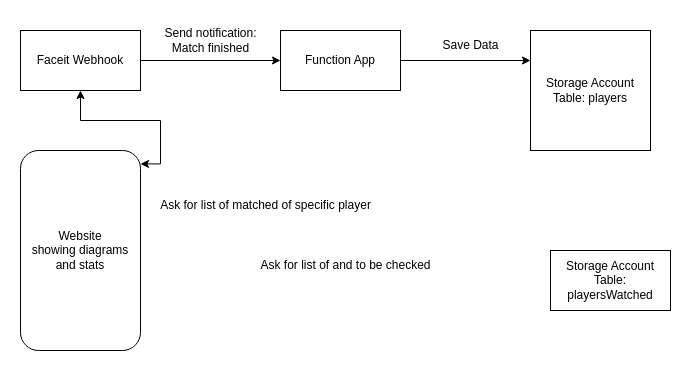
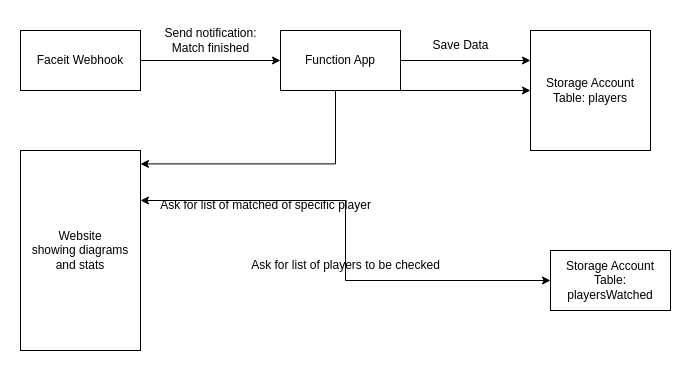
node "Save Data": moved (471, 46) -> (461, 46)
edge "Faceit Webhook" -- "Website showing diagrams and stats": now "Storage Account Table: players" -- "Website showing diagrams and stats"
edge "Website showing diagrams and stats" -- "Storage Account Table: playersWatched": added
node "Website showing diagrams and stats": shape rounded rectangle -> rectangle
node "Ask for list of and to be checked": label "Ask for list of and to be checked" -> "Ask for list of players to be checked"
